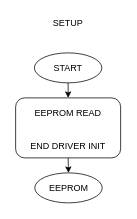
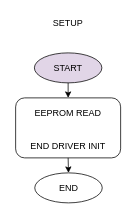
node "START": fillcolor #ffffff -> #e1d5e7
node "EEPROM": label "EEPROM" -> "END"
